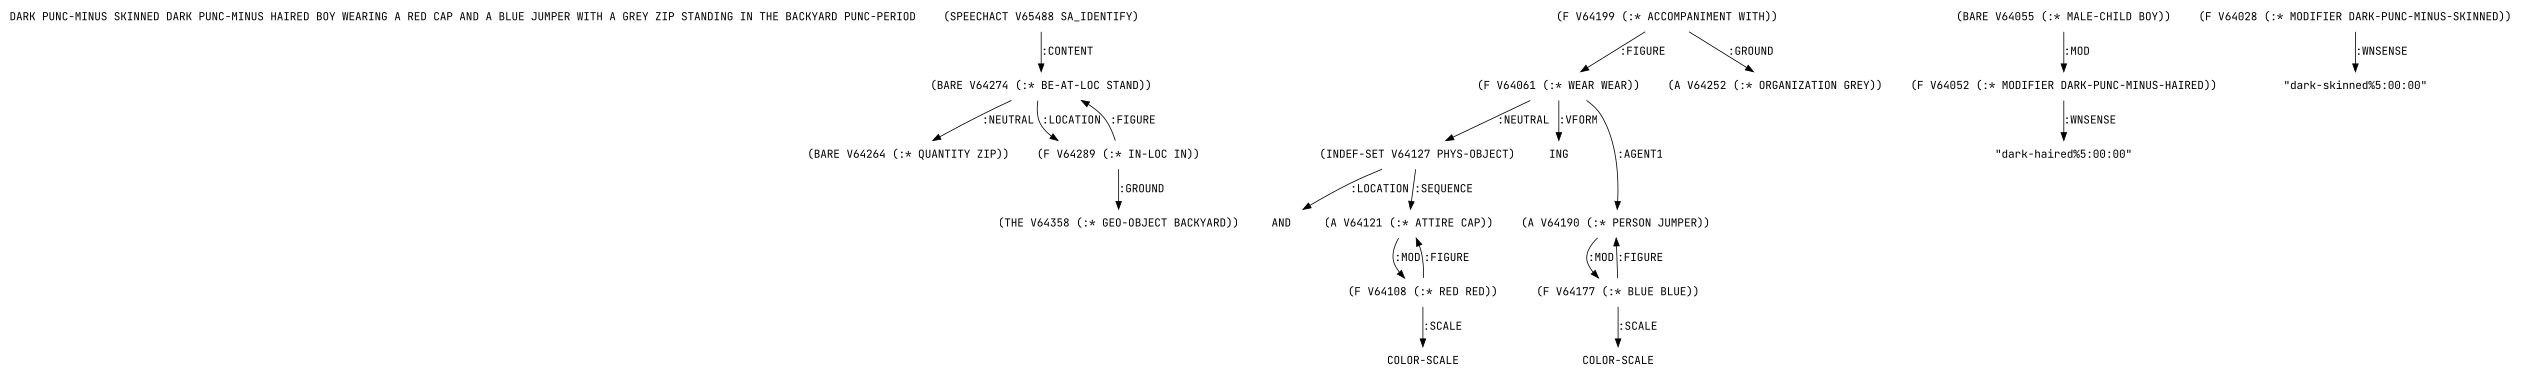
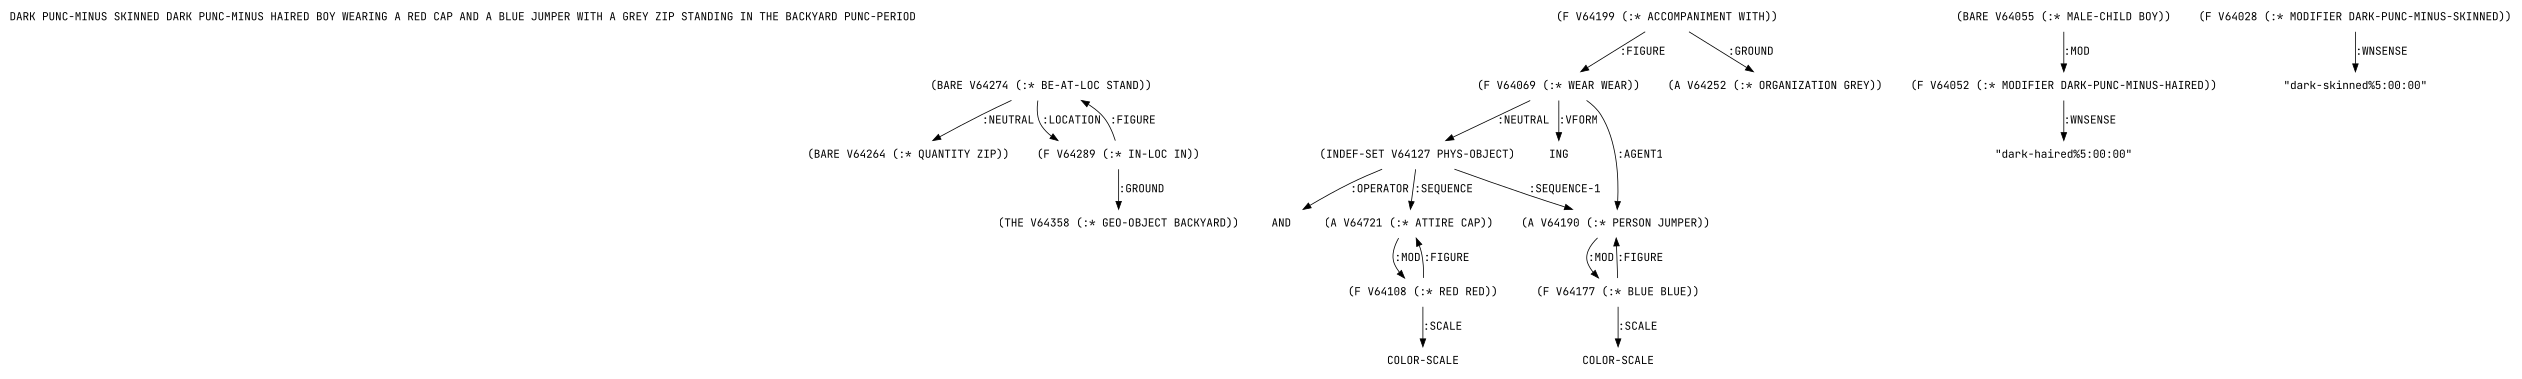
node "(SPEECHACT V65488 SA_IDENTIFY)": removed
node "(F V64061 (:* WEAR WEAR))": label "(F V64061 (:* WEAR WEAR))" -> "(F V64069 (:* WEAR WEAR))"
edge "(INDEF-SET V64127 PHYS-OBJECT)" -> "AND": label ":LOCATION" -> ":OPERATOR"
edge "(INDEF-SET V64127 PHYS-OBJECT)" -> "(A V64190 (:* PERSON JUMPER))": added, label ":SEQUENCE-1"
node "(A V64121 (:* ATTIRE CAP))": label "(A V64121 (:* ATTIRE CAP))" -> "(A V64721 (:* ATTIRE CAP))"
